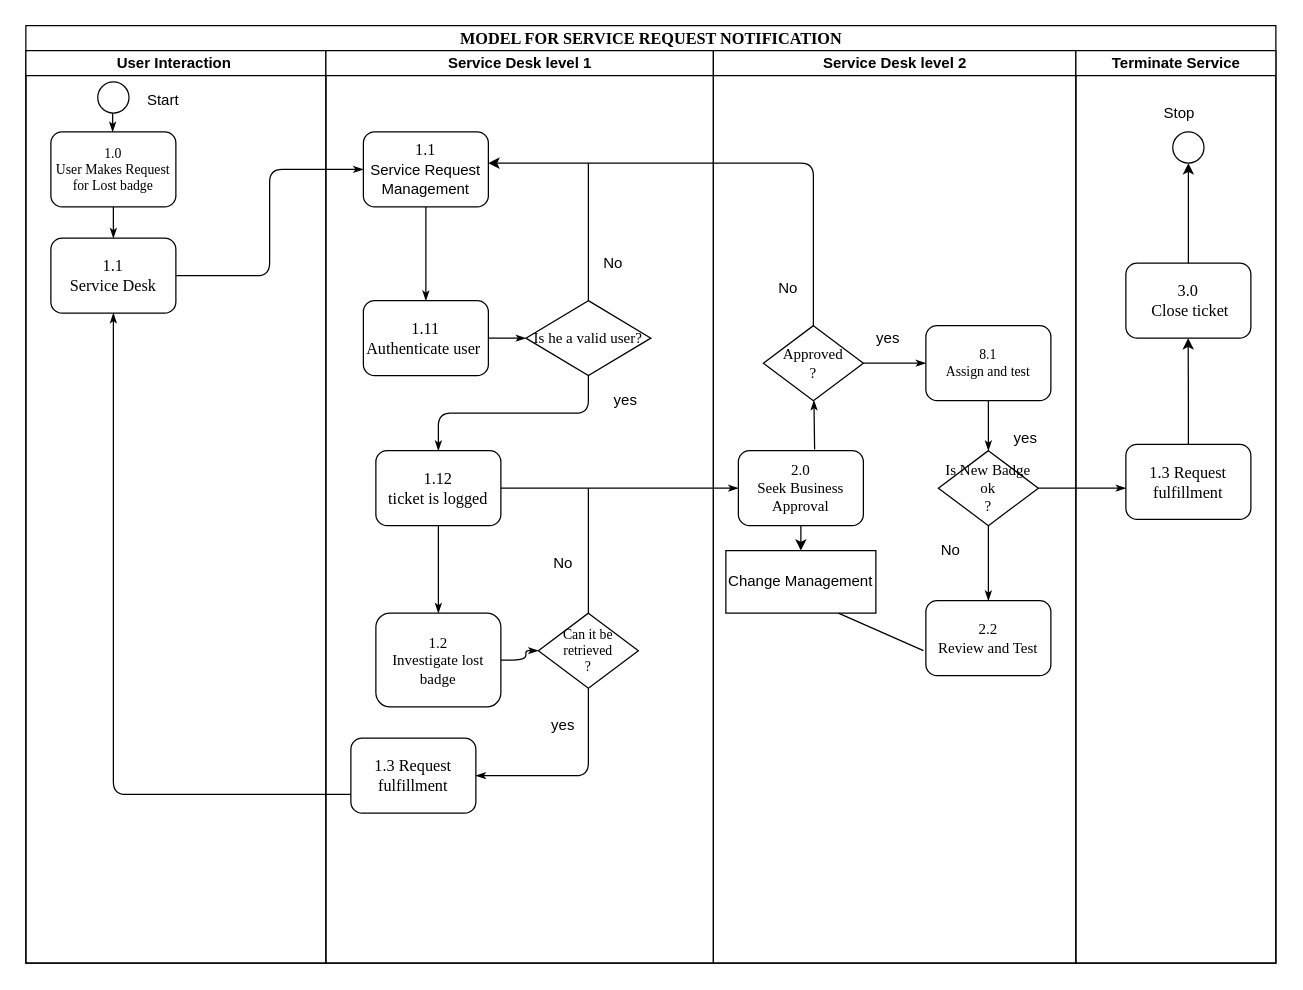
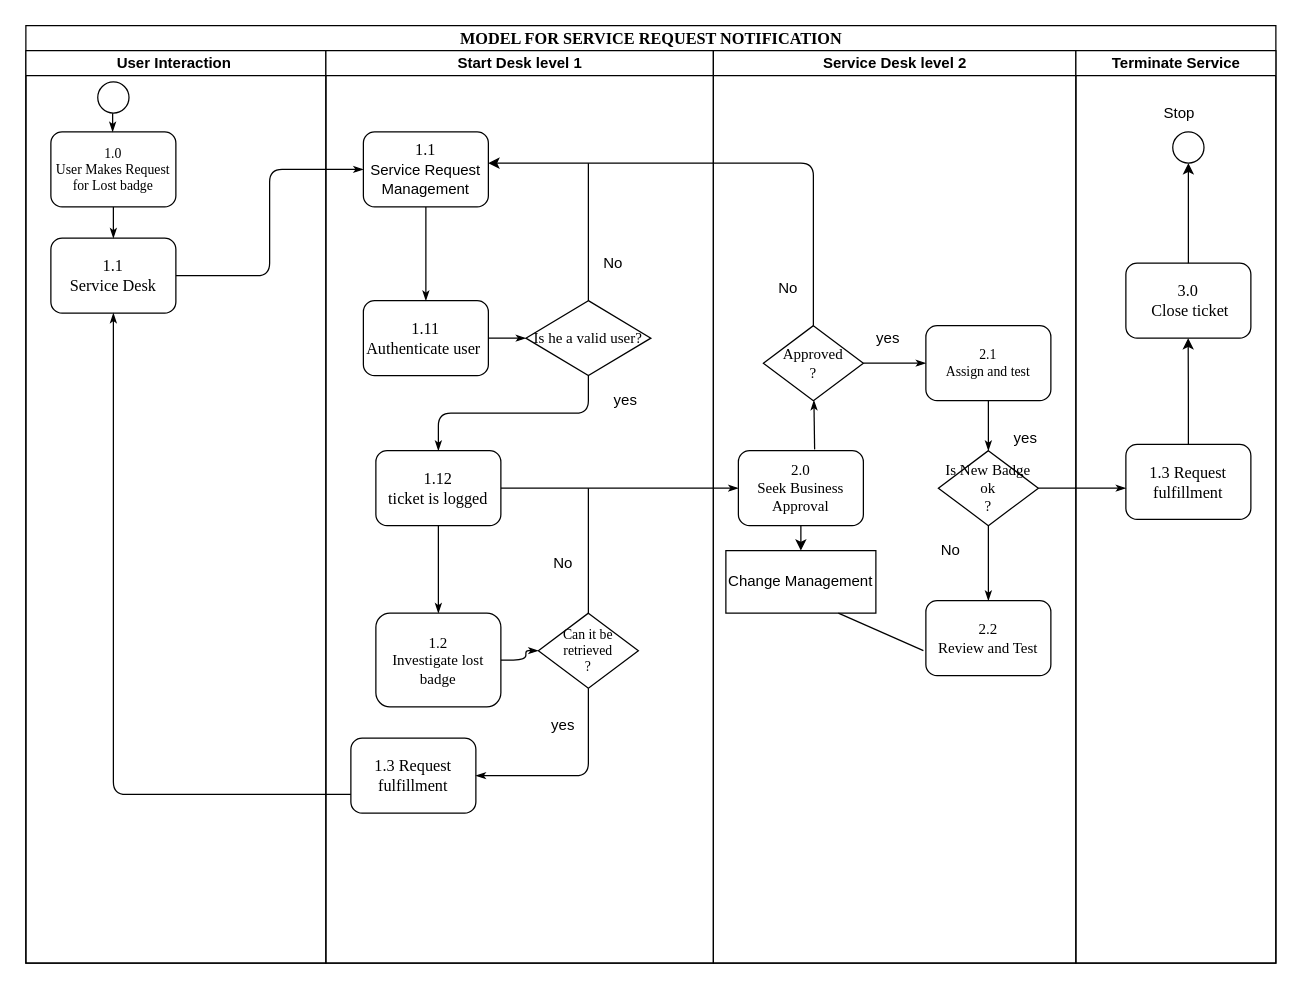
node "Service Desk level 1": label "Service Desk level 1" -> "Start Desk level 1"
node "Start": removed
node "8.1 Assign and test": label "8.1 Assign and test" -> "2.1 Assign and test"
